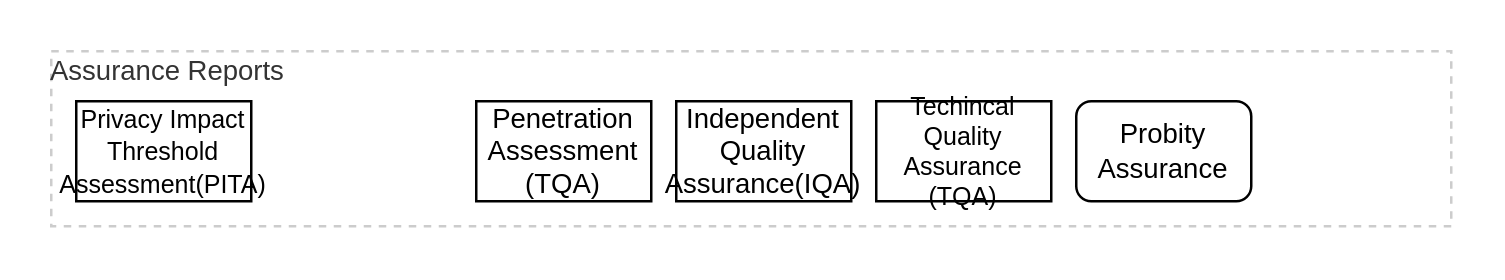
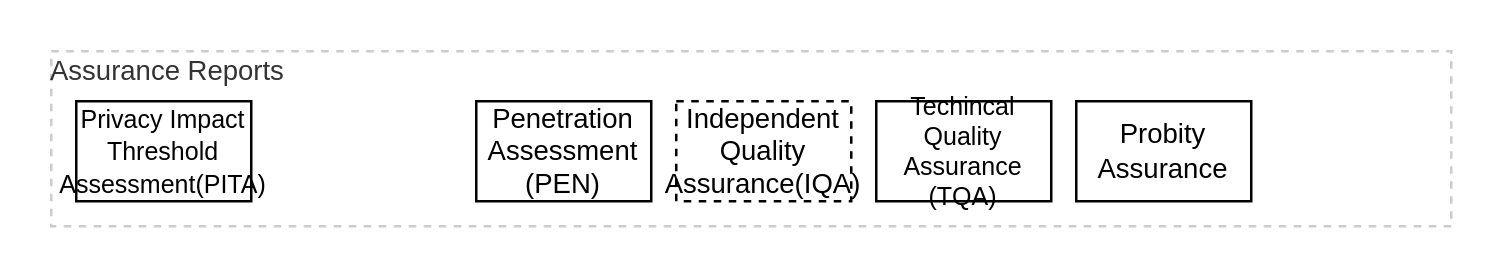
node "Penetration Assessment (TQA)": label "Penetration Assessment (TQA)" -> "Penetration Assessment (PEN)"
node "Independent Quality Assurance(IQA)": style solid -> dashed
node "Probity Assurance": shape rounded rectangle -> rectangle
